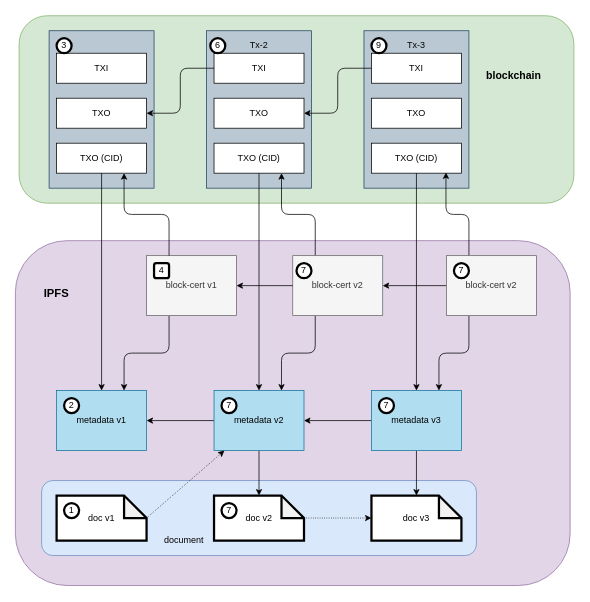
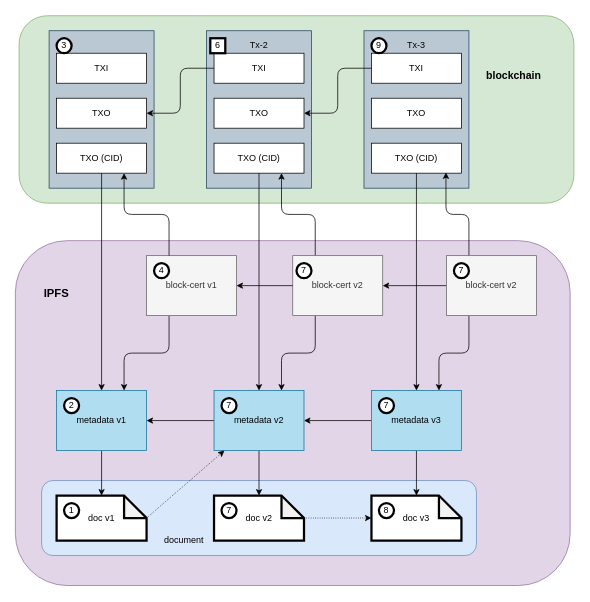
node "6": shape ellipse -> rectangle
node "4": shape rounded rectangle -> ellipse
edge "metadata v1" -> "doc v1": added
node "8": added
